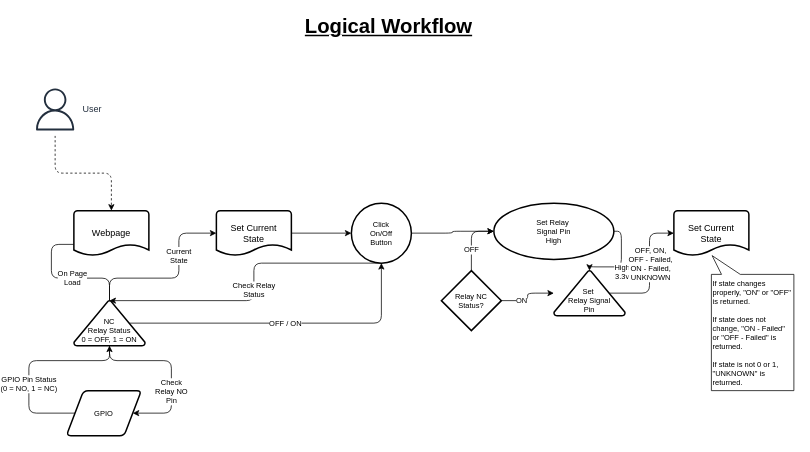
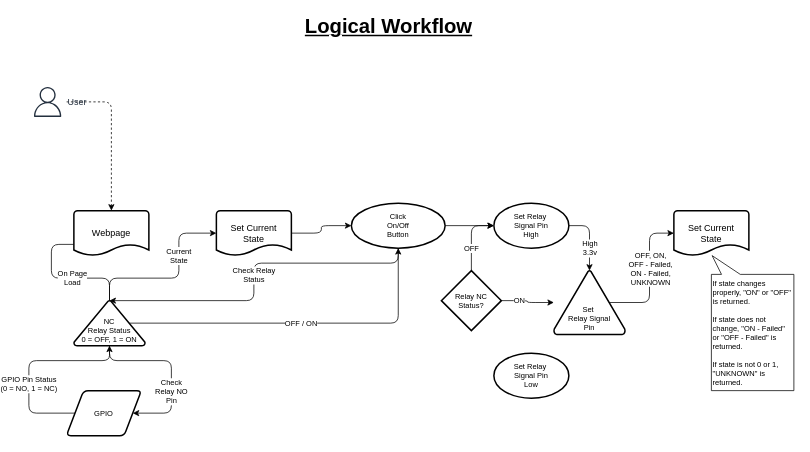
node "User": size 53x53 -> 38x38
node "Set Relay Signal Pin High": size 120x56 -> 75x45
node "Click On/Off Button": size 60x60 -> 94x45
node "Set Relay Signal Pin": size 71x45 -> 71x64
node "Set Relay Signal Pin Low": added
